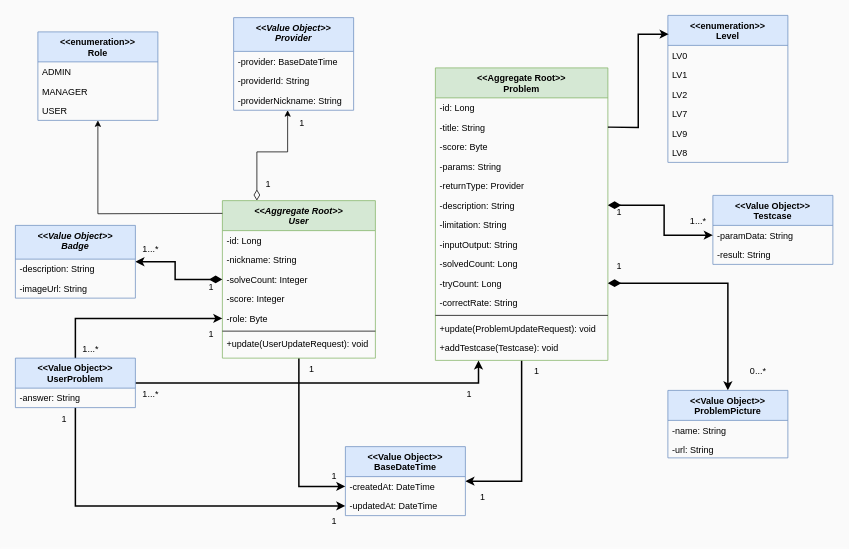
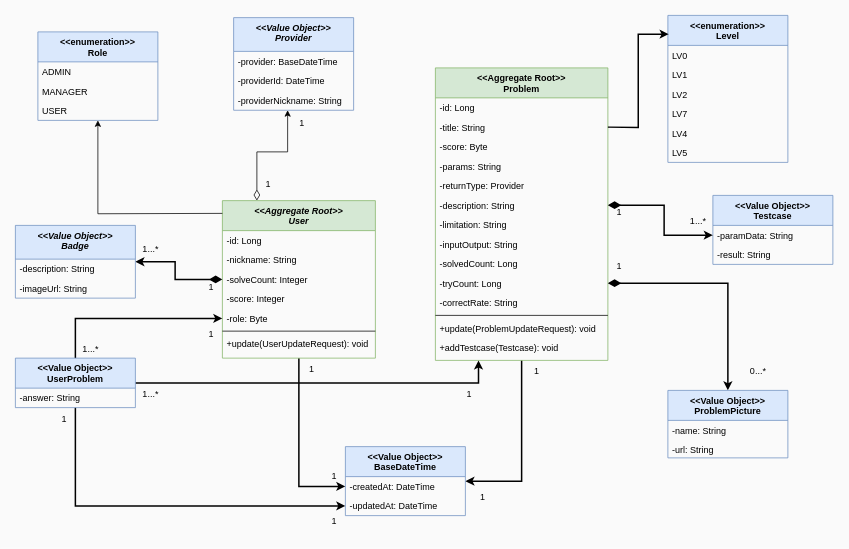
node "-providerId: String": label "-providerId: String" -> "-providerId: DateTime"
node "LV9": label "LV9" -> "LV4"
node "LV8": label "LV8" -> "LV5"
